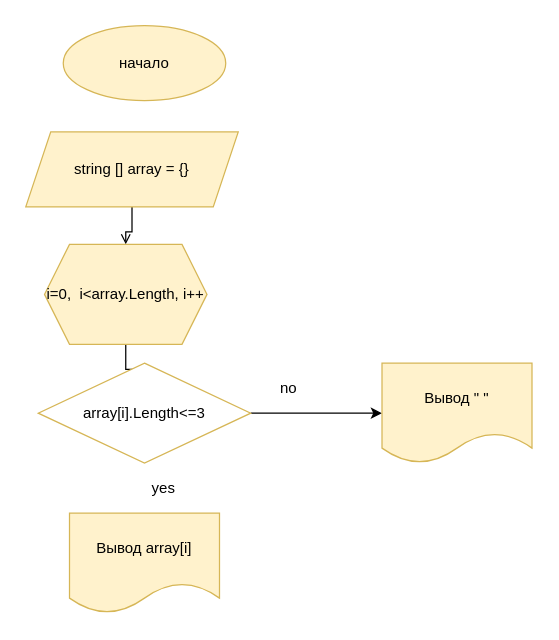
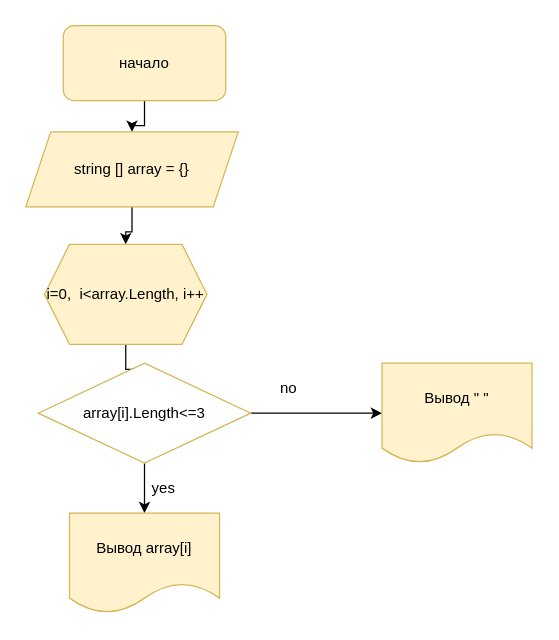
node "начало": shape ellipse -> rounded rectangle
edge "начало" -> "string [] array = {}": added
edge "string [] array = {}" -> "i=0, i<array.Length, i++": arrowhead open -> classic
edge "array[i].Length<=3" -> "Вывод array[i]": added
